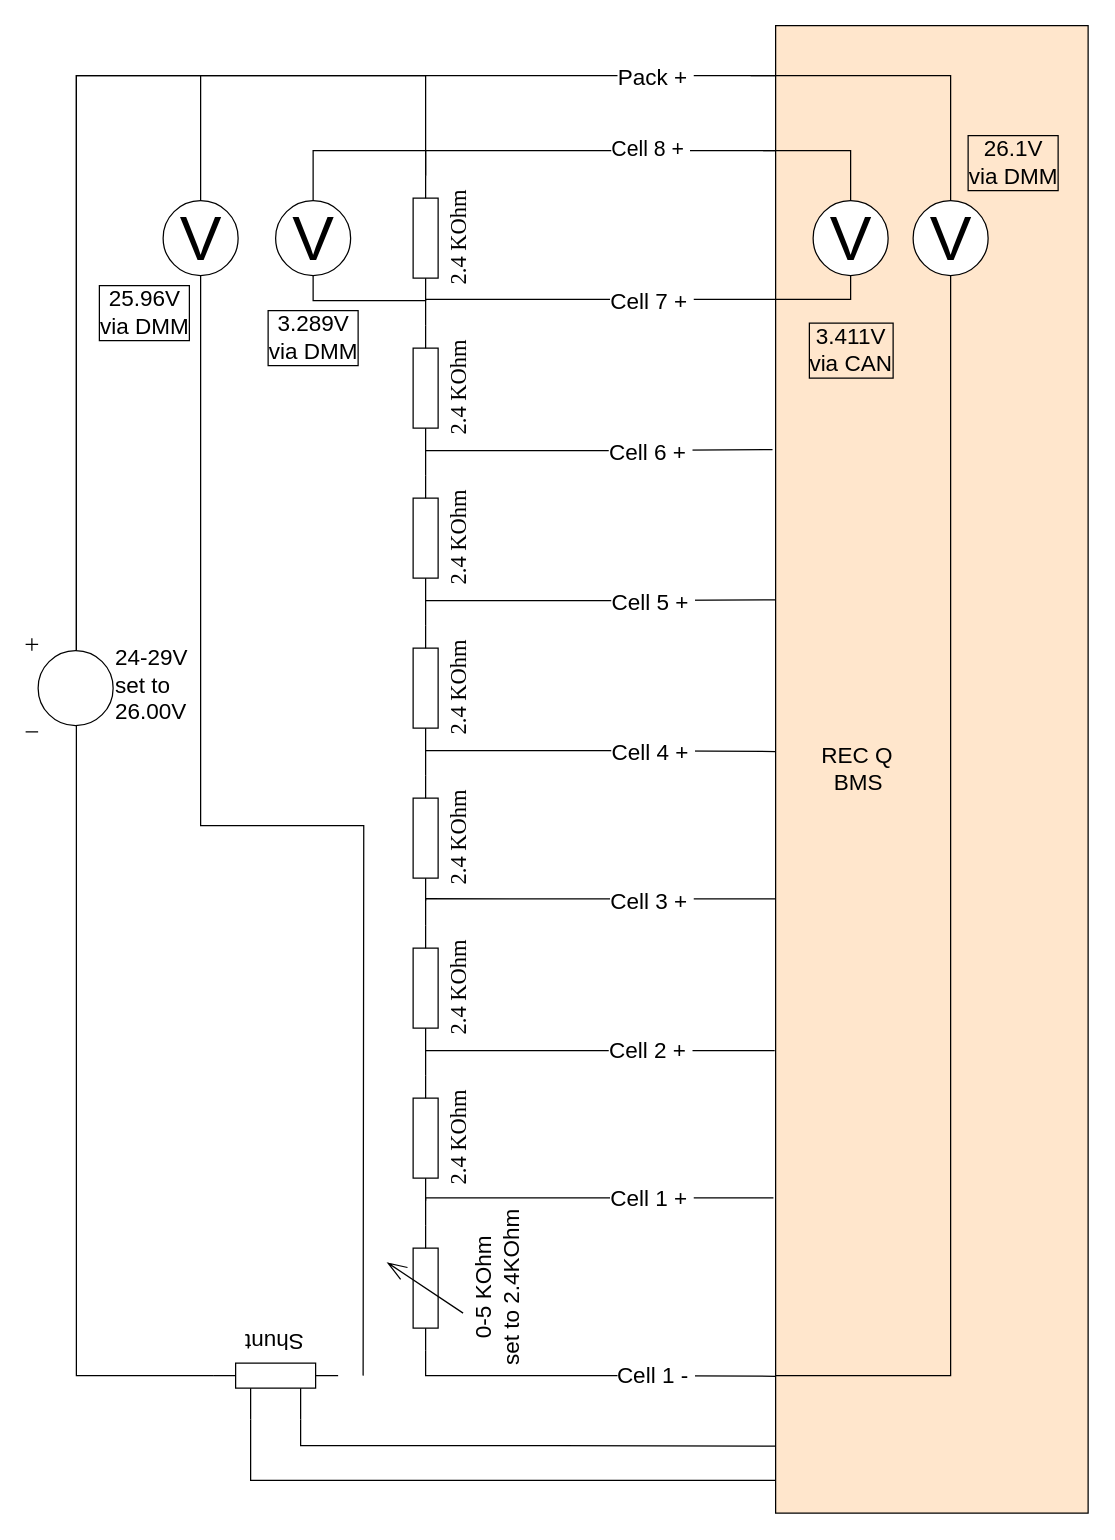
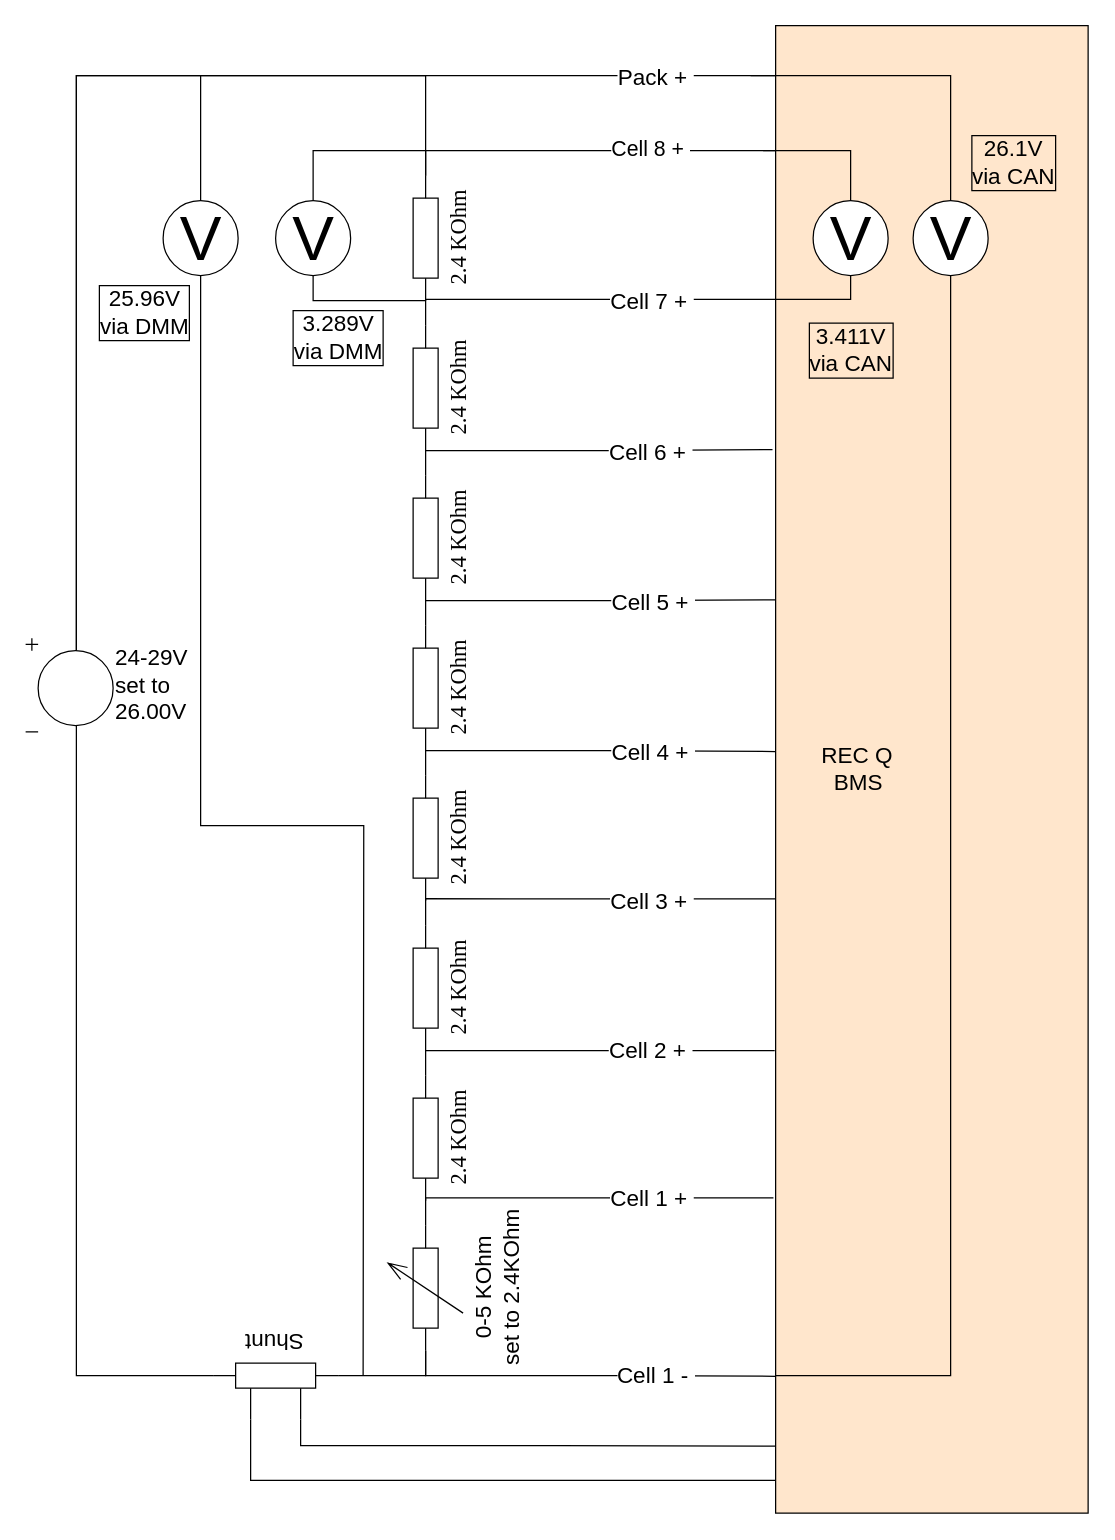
node "26.1V via DMM": label "26.1V via DMM" -> "26.1V via CAN"
node "3.289V via DMM": moved (313, 338) -> (338, 338)
edge "0-5 KOhm set to 2.4KOhm" -- "Shunt": added
